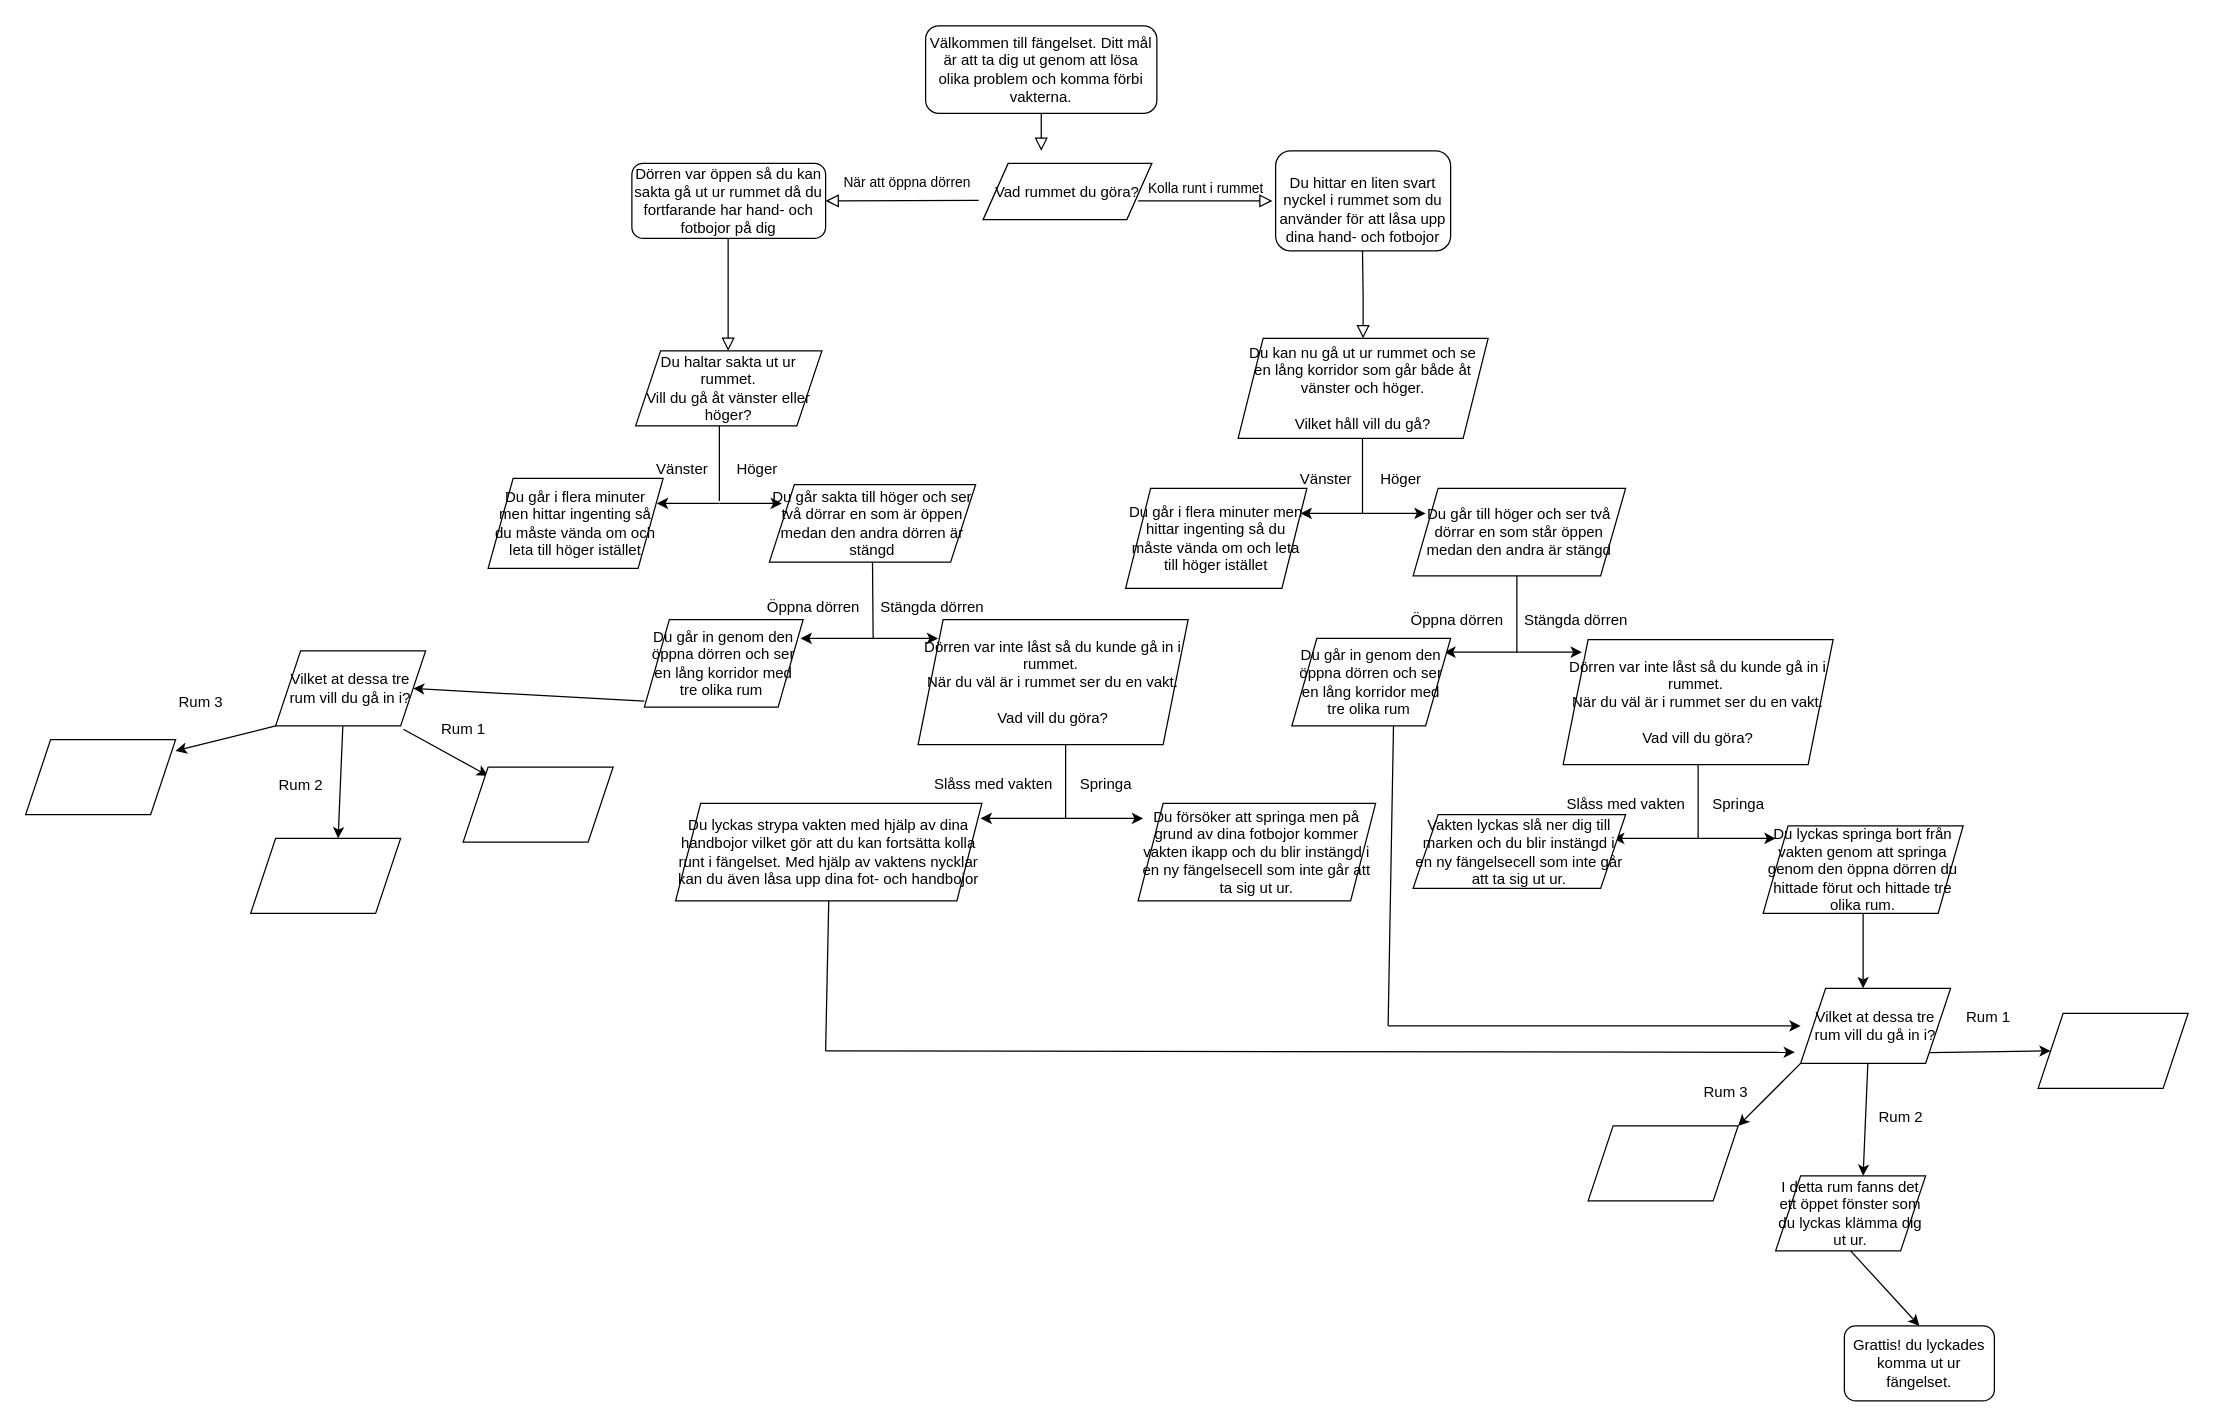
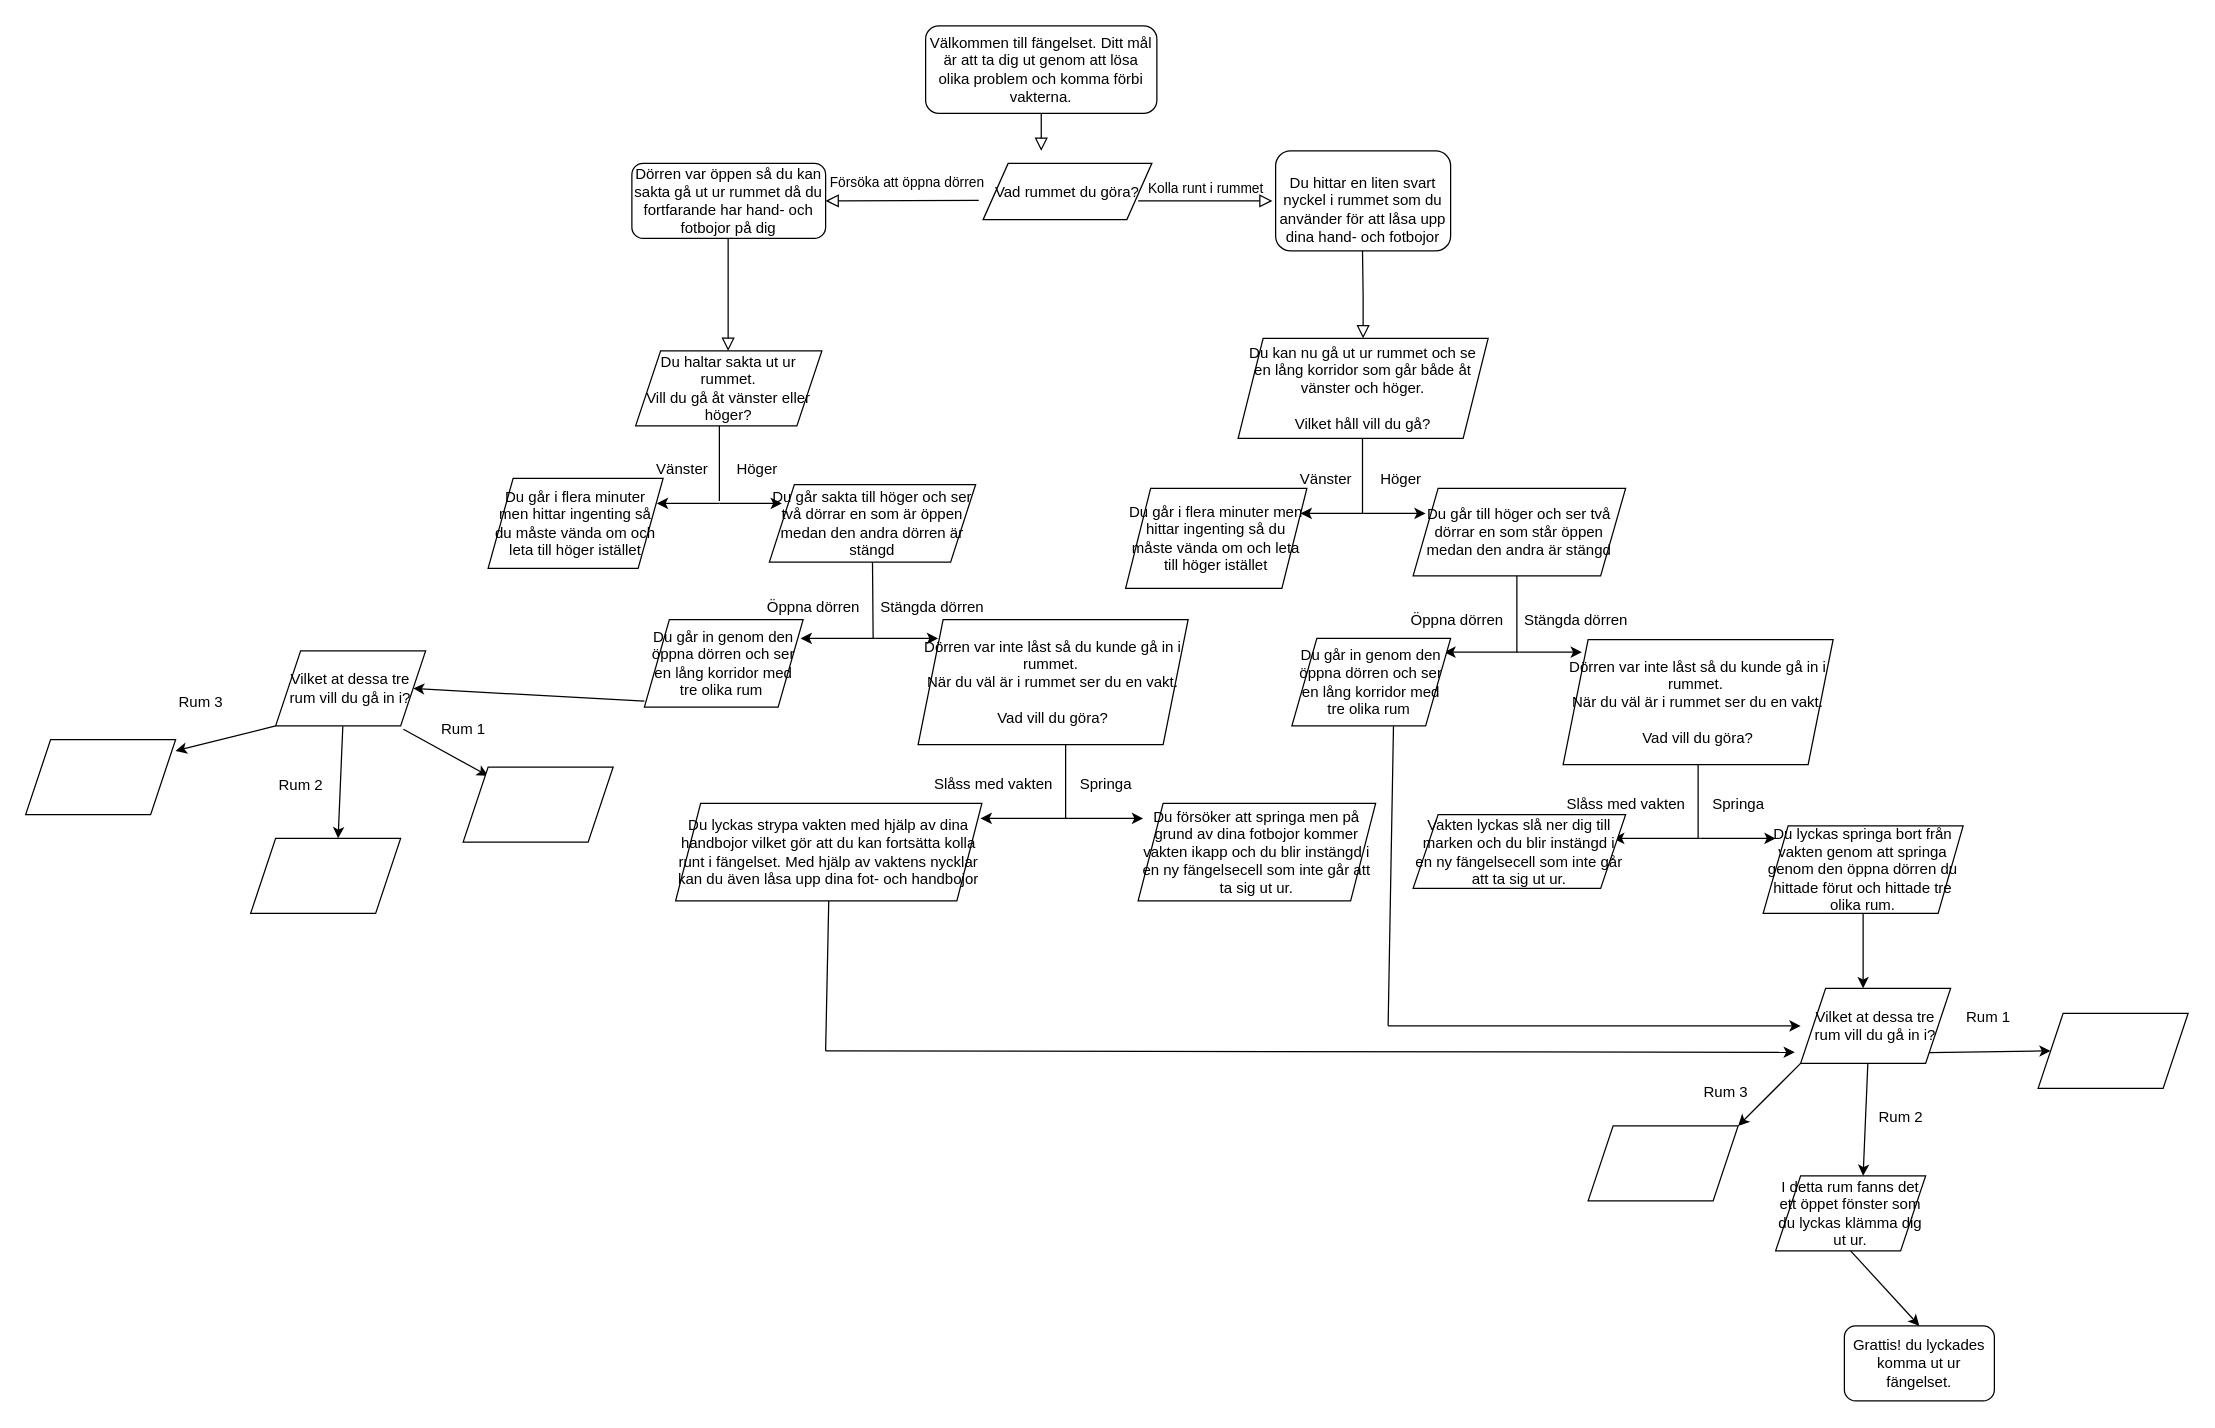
node "När att öppna dörren": label "När att öppna dörren" -> "Försöka att öppna dörren"
